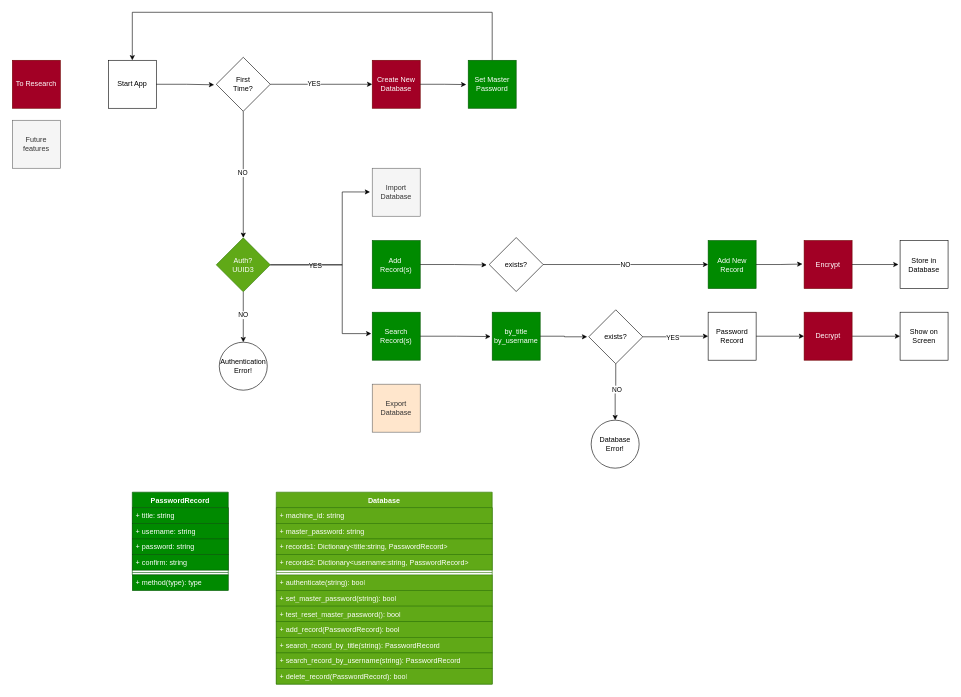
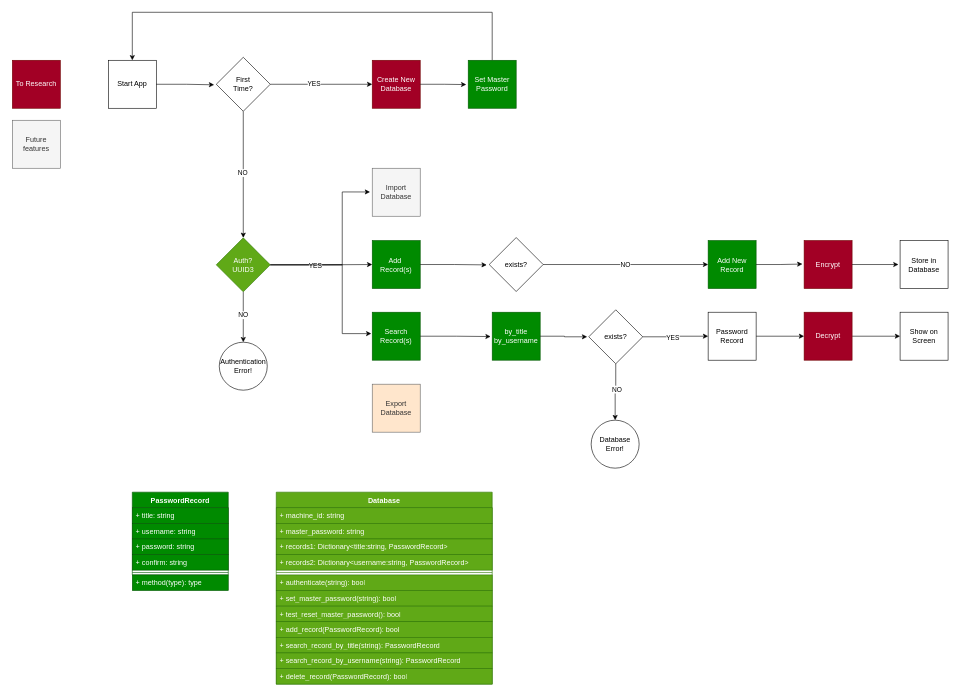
edge "Auth? UUID3" -> "Add Record(s)": added
